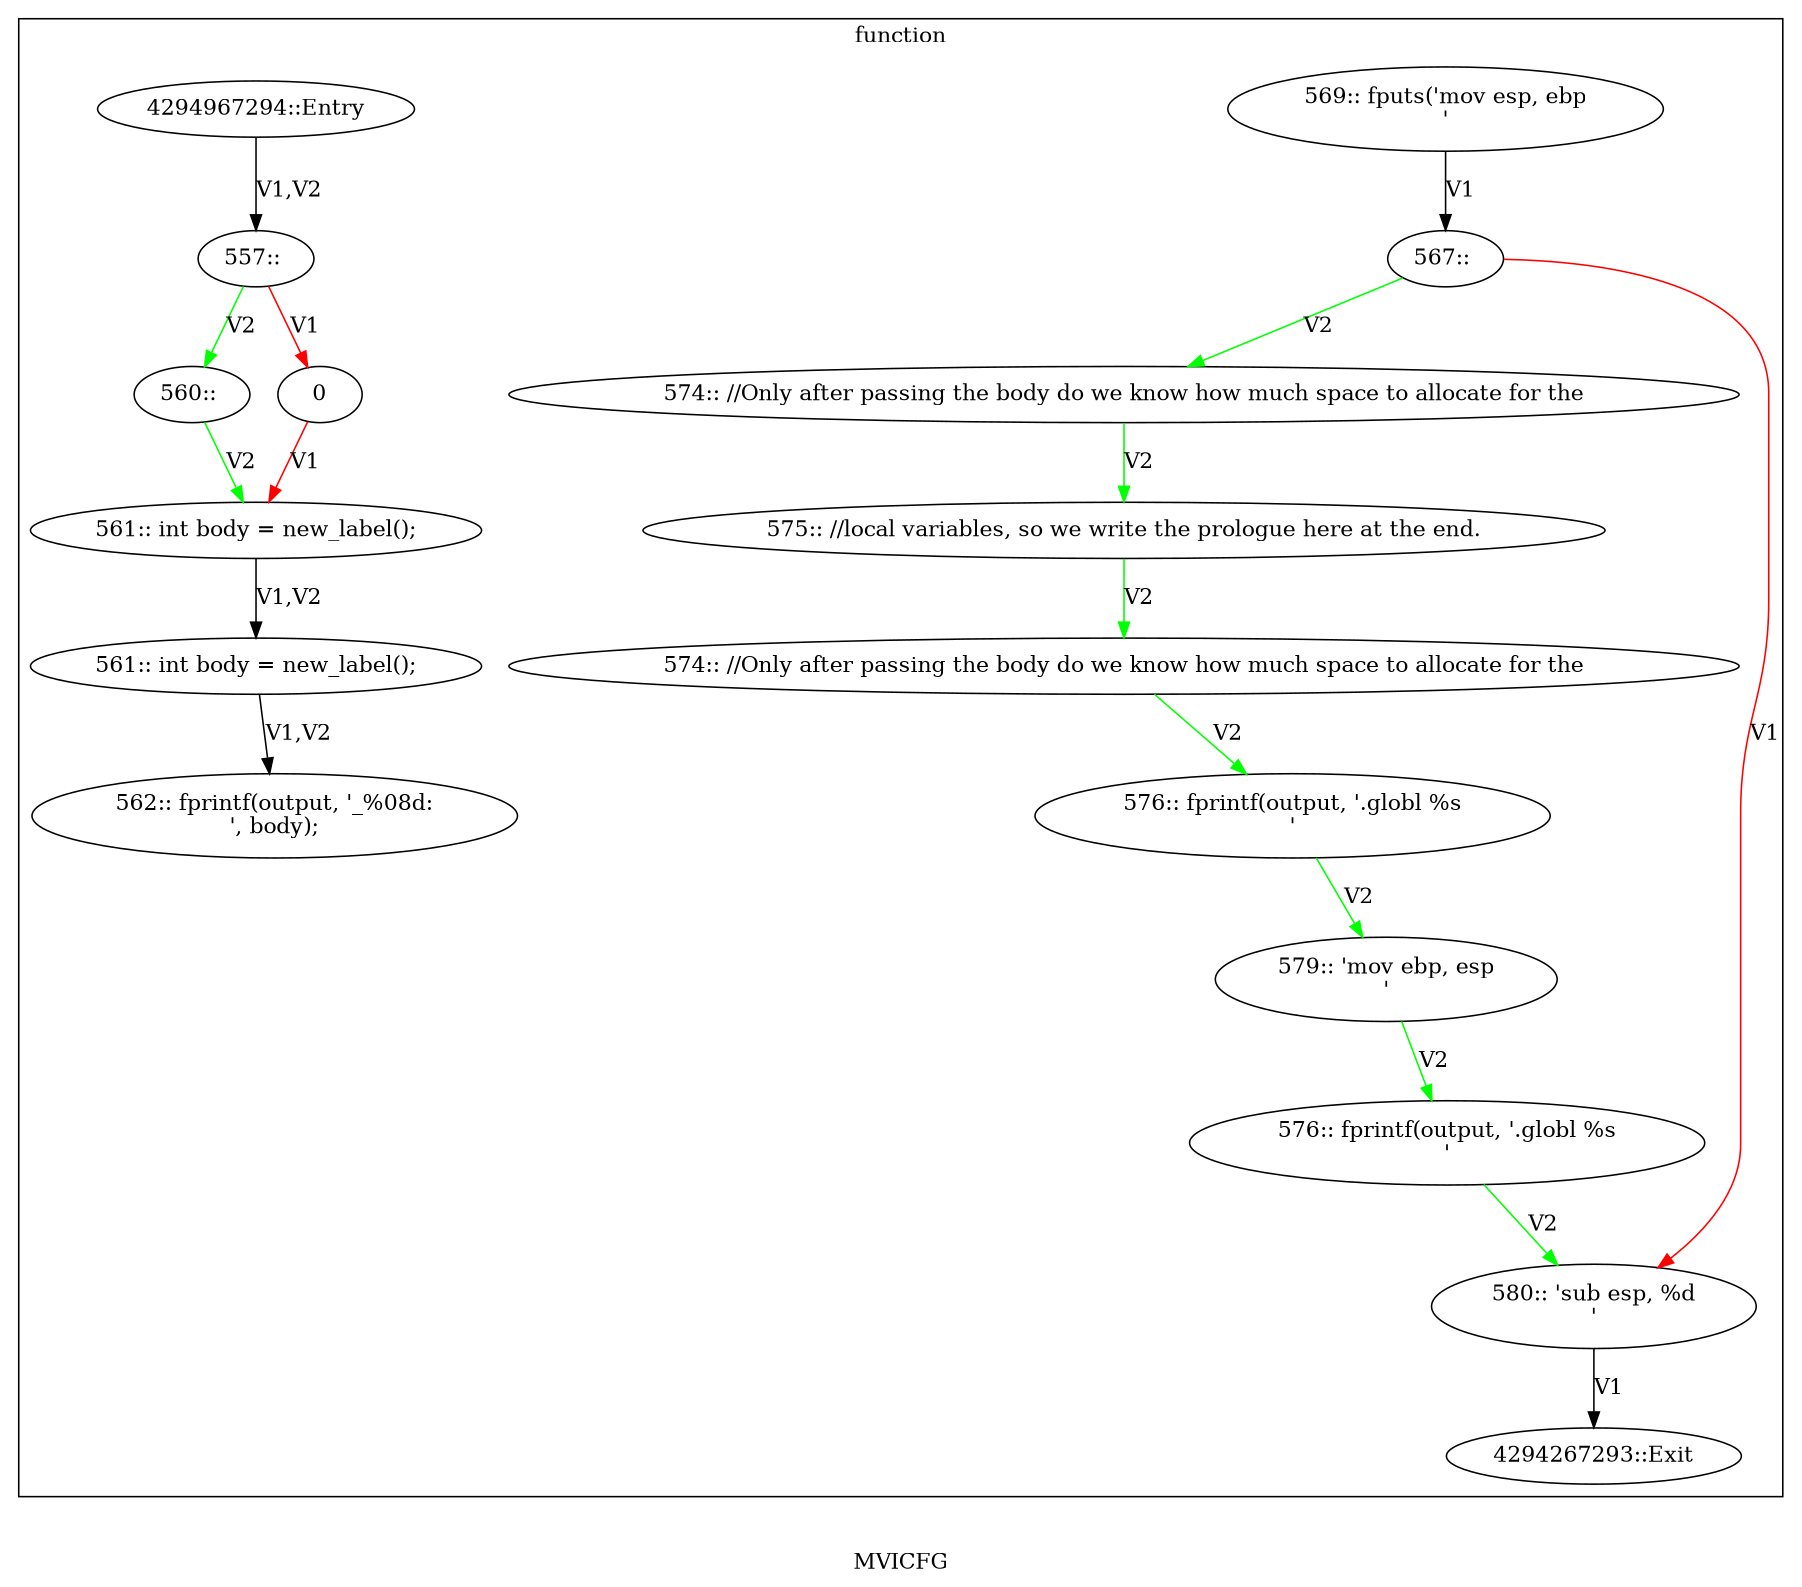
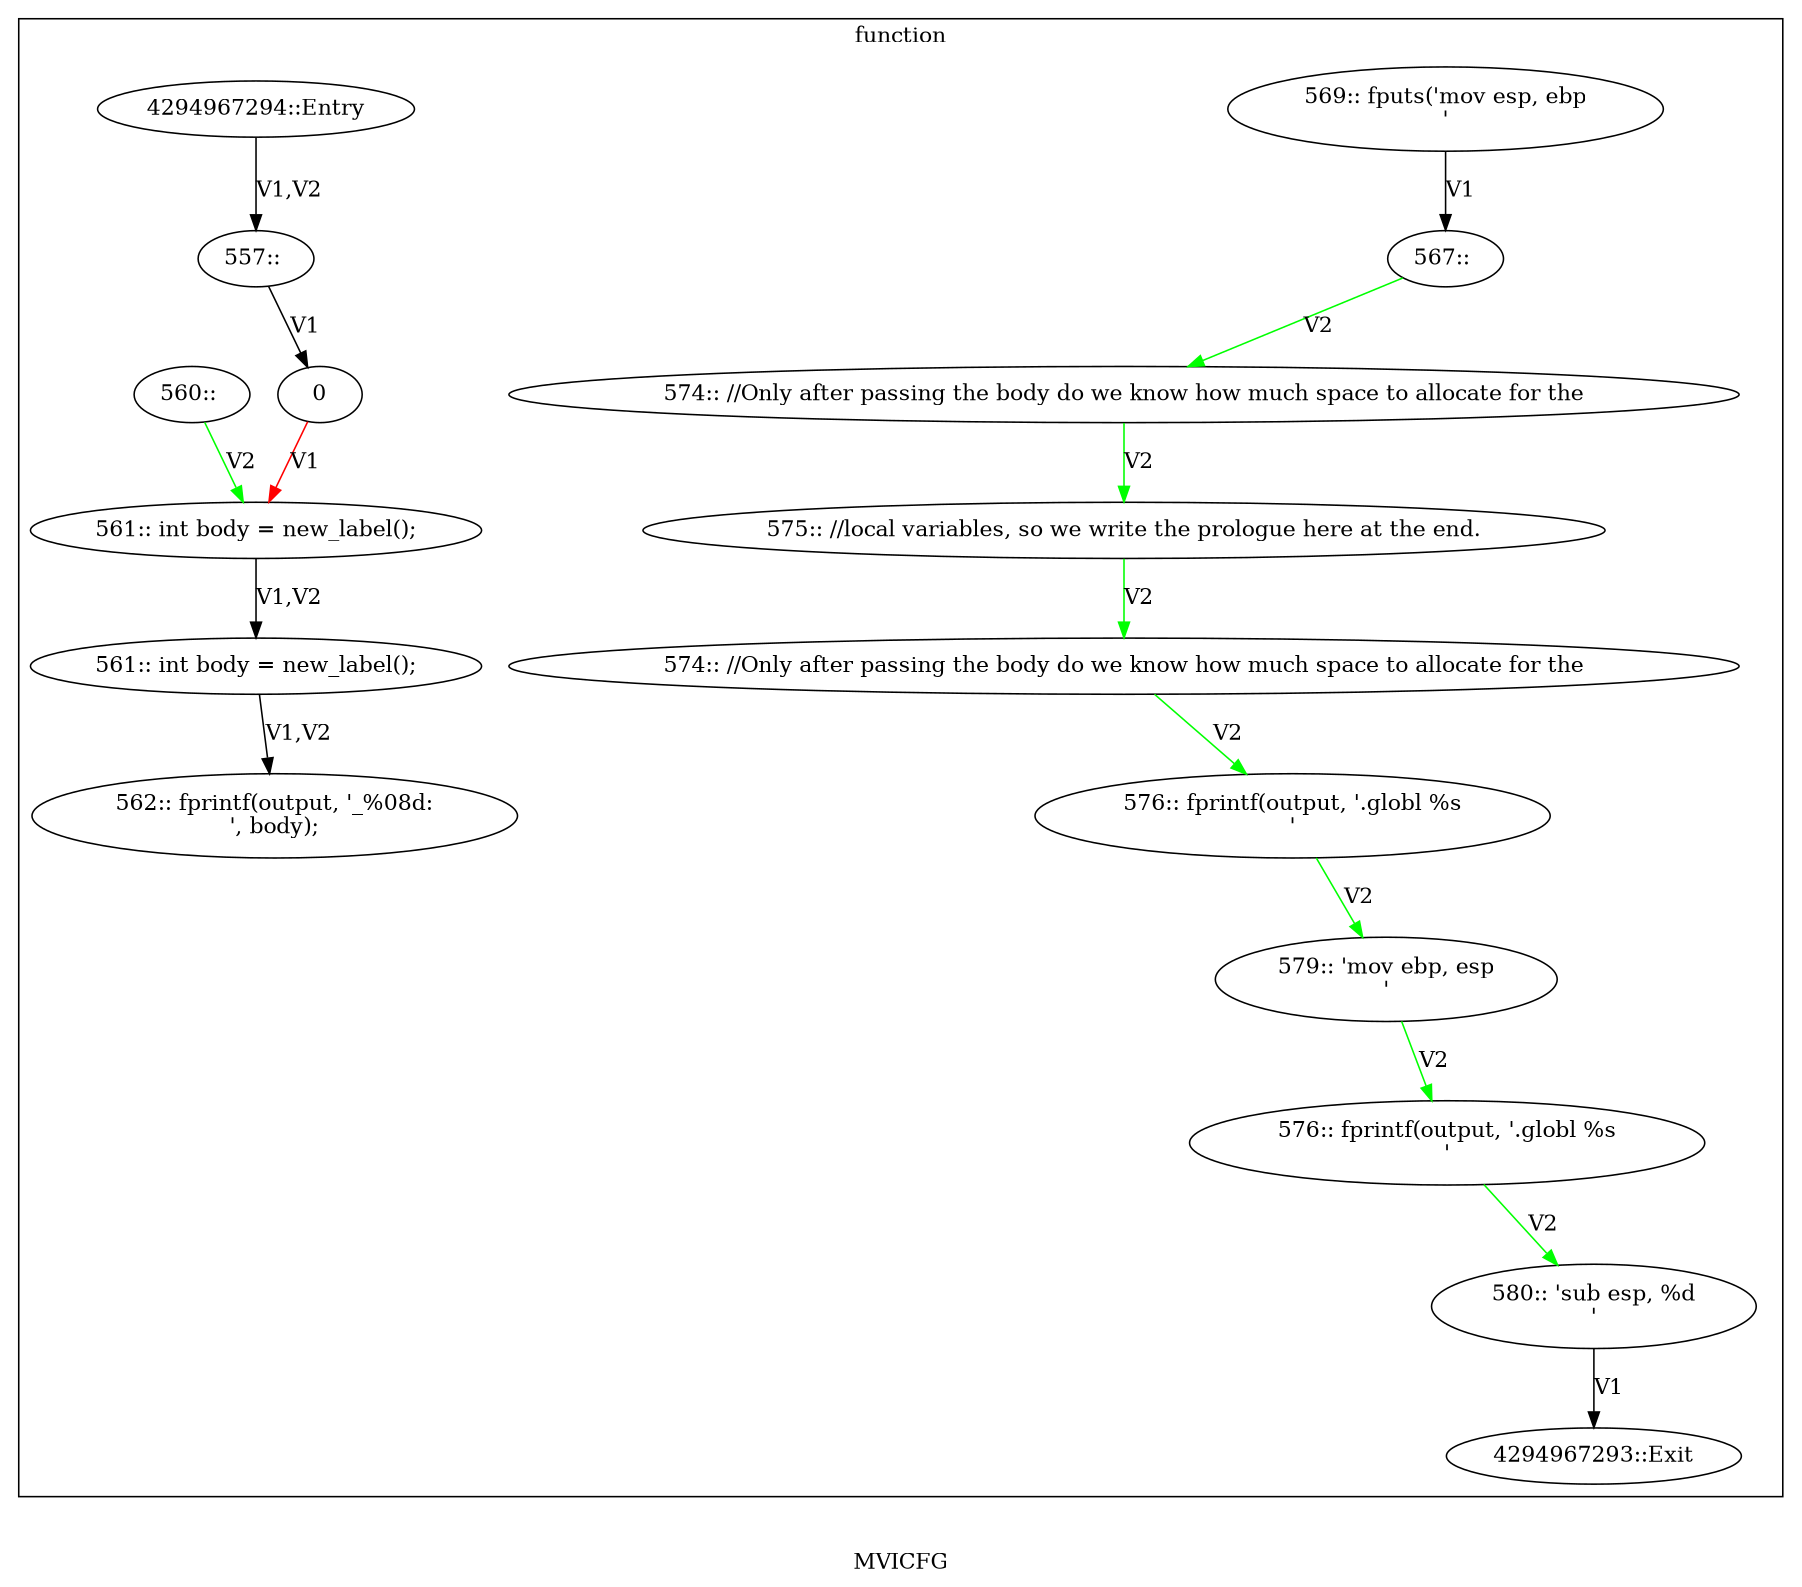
edge "557::" -> "560::": removed, label "V2"
edge "557::" -> "0": color red -> black
edge "567::" -> "580:: 'sub esp, %d '": removed, label "V1"
node "4294267293::Exit": label "4294267293::Exit" -> "4294967293::Exit"
